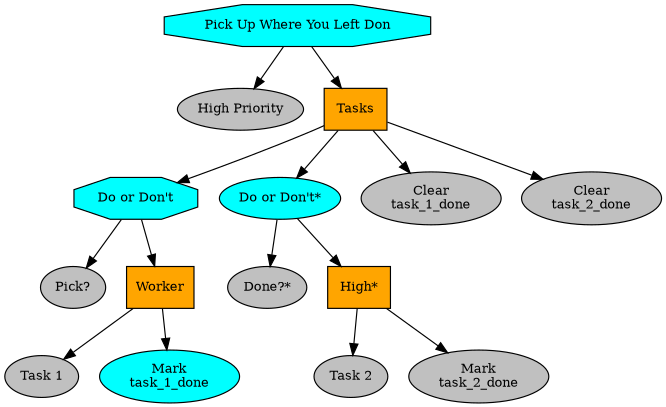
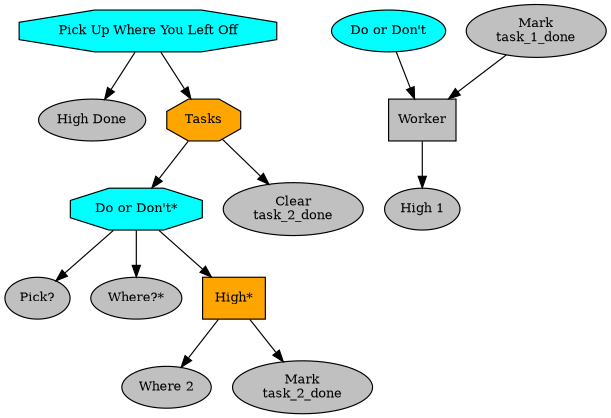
node "Pick Up Where You Left Don": label "Pick Up Where You Left Don" -> "Pick Up Where You Left Off"
node "High Priority": label "High Priority" -> "High Done"
node "Tasks": shape box -> octagon
edge "Tasks" -> "Do or Don't": removed
node "Do or Don't": shape octagon -> ellipse
node "Do or Don't*": shape ellipse -> octagon
node "Clear task_1_done": removed
edge "Do or Don't" -> "Pick?": now "Do or Don't*" -> "Pick?"
node "Worker": fillcolor orange -> gray
node "Done?*": label "Done?*" -> "Where?*"
edge "Worker" -> "Mark task_1_done": reversed
node "Task 1": label "Task 1" -> "High 1"
node "Mark task_1_done": fillcolor cyan -> gray
node "Task 2": label "Task 2" -> "Where 2"
